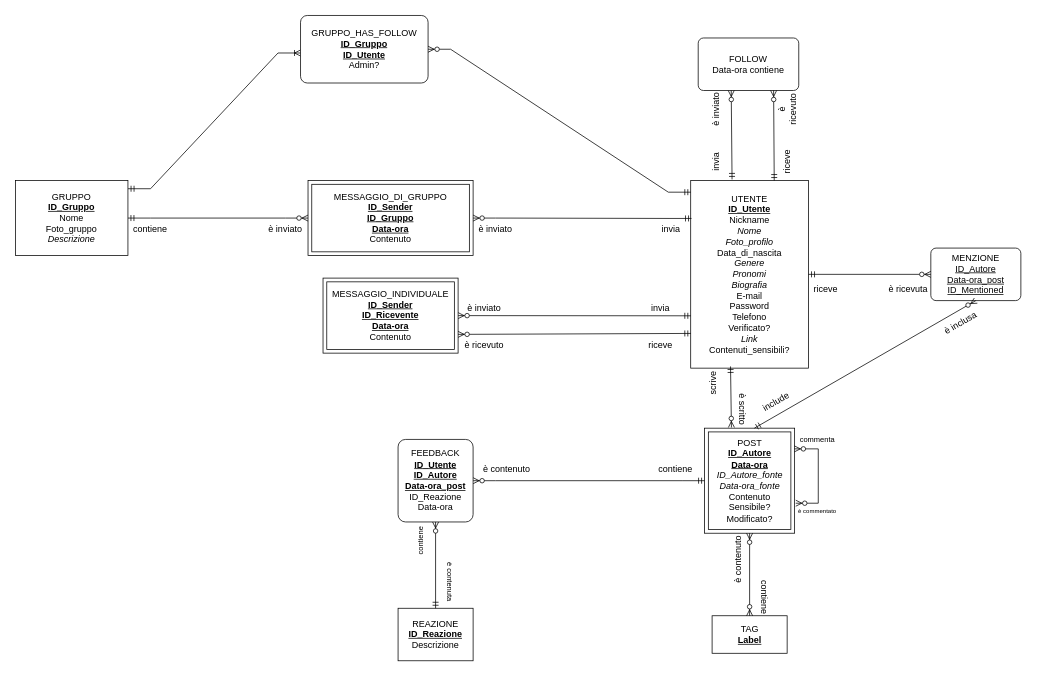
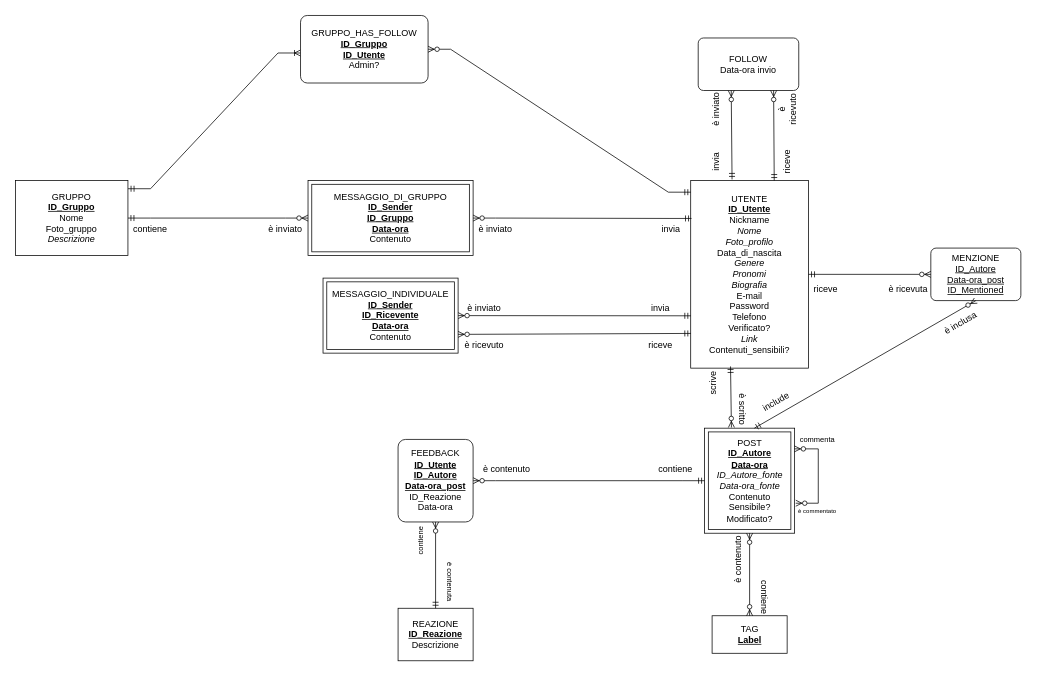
node "FOLLOW Data-ora contiene": label "FOLLOW Data-ora contiene" -> "FOLLOW Data-ora invio"
